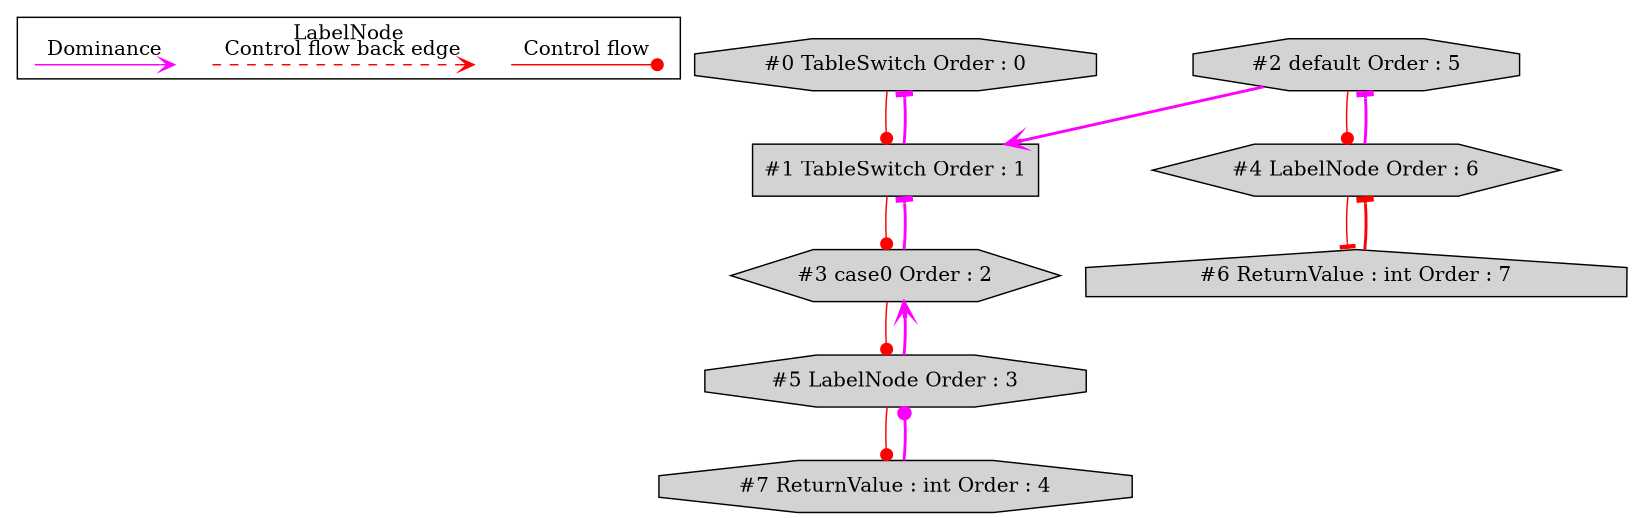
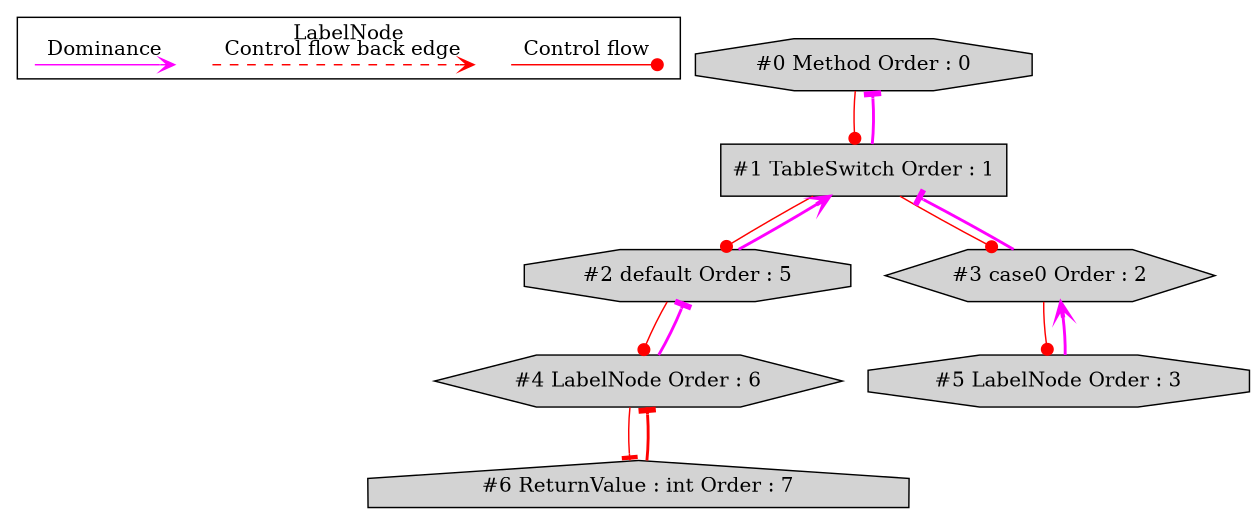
node "#0 TableSwitch Order : 0": label "#0 TableSwitch Order : 0" -> "#0 Method Order : 0"
edge "#1 TableSwitch Order : 1" -> "#2 default Order : 5": added
node "#7 ReturnValue : int Order : 4": removed
